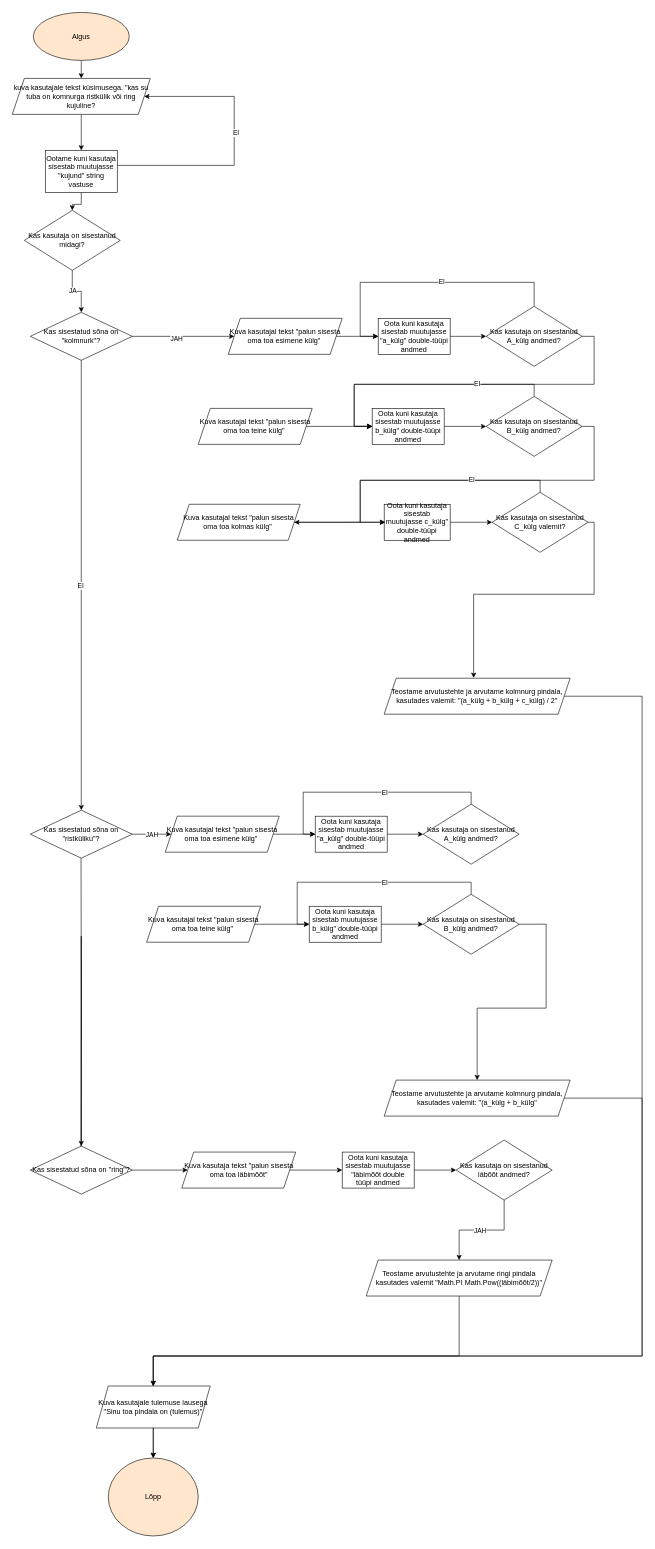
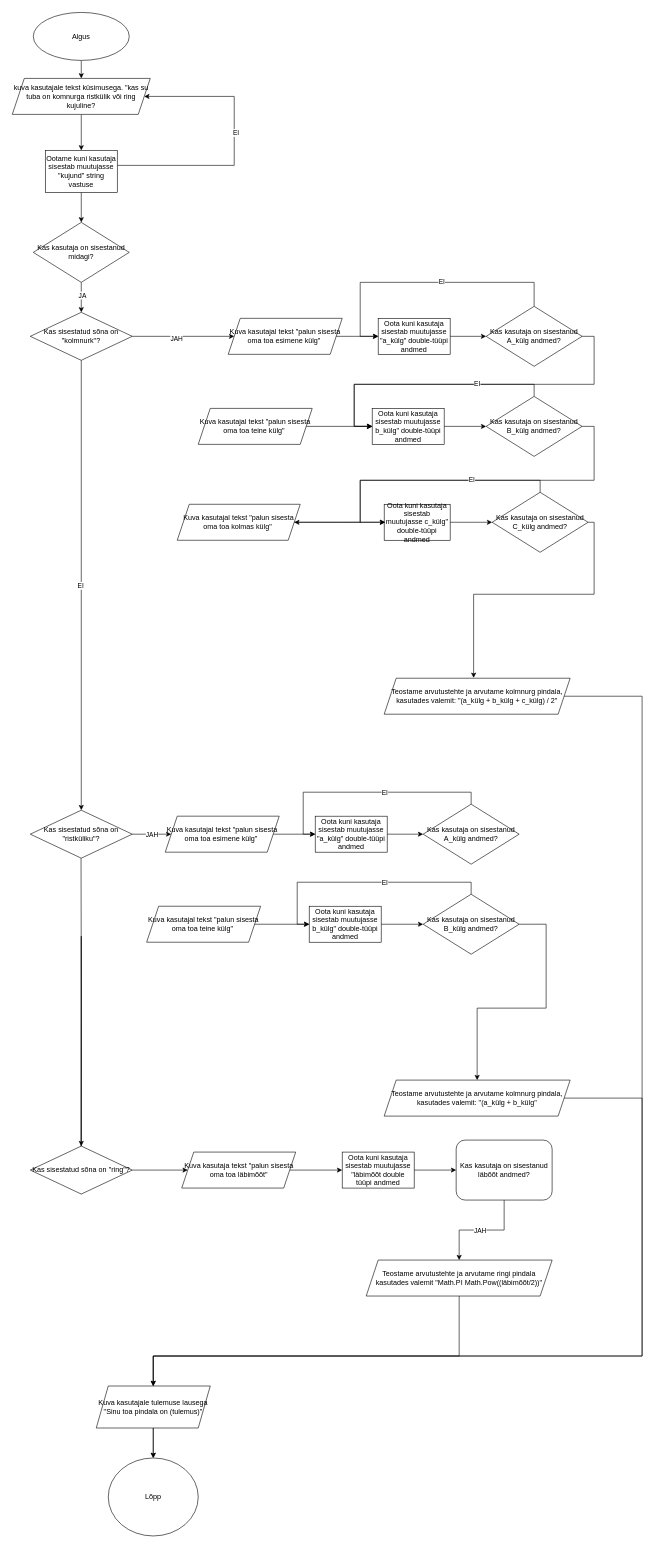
node "Algus": fillcolor #ffe6cc -> #ffffff
node "Kas kasutaja on sisestanud midagi?": moved (72, 240) -> (81, 252)
node "Kas kasutaja on sisestanud C_külg valemit?": label "Kas kasutaja on sisestanud C_külg valemit?" -> "Kas kasutaja on sisestanud C_külg andmed?"
node "Kas kasutaja on sisestanud läbõõt andmed?": shape diamond -> rounded rectangle
node "Lõpp": fillcolor #ffe6cc -> #ffffff
